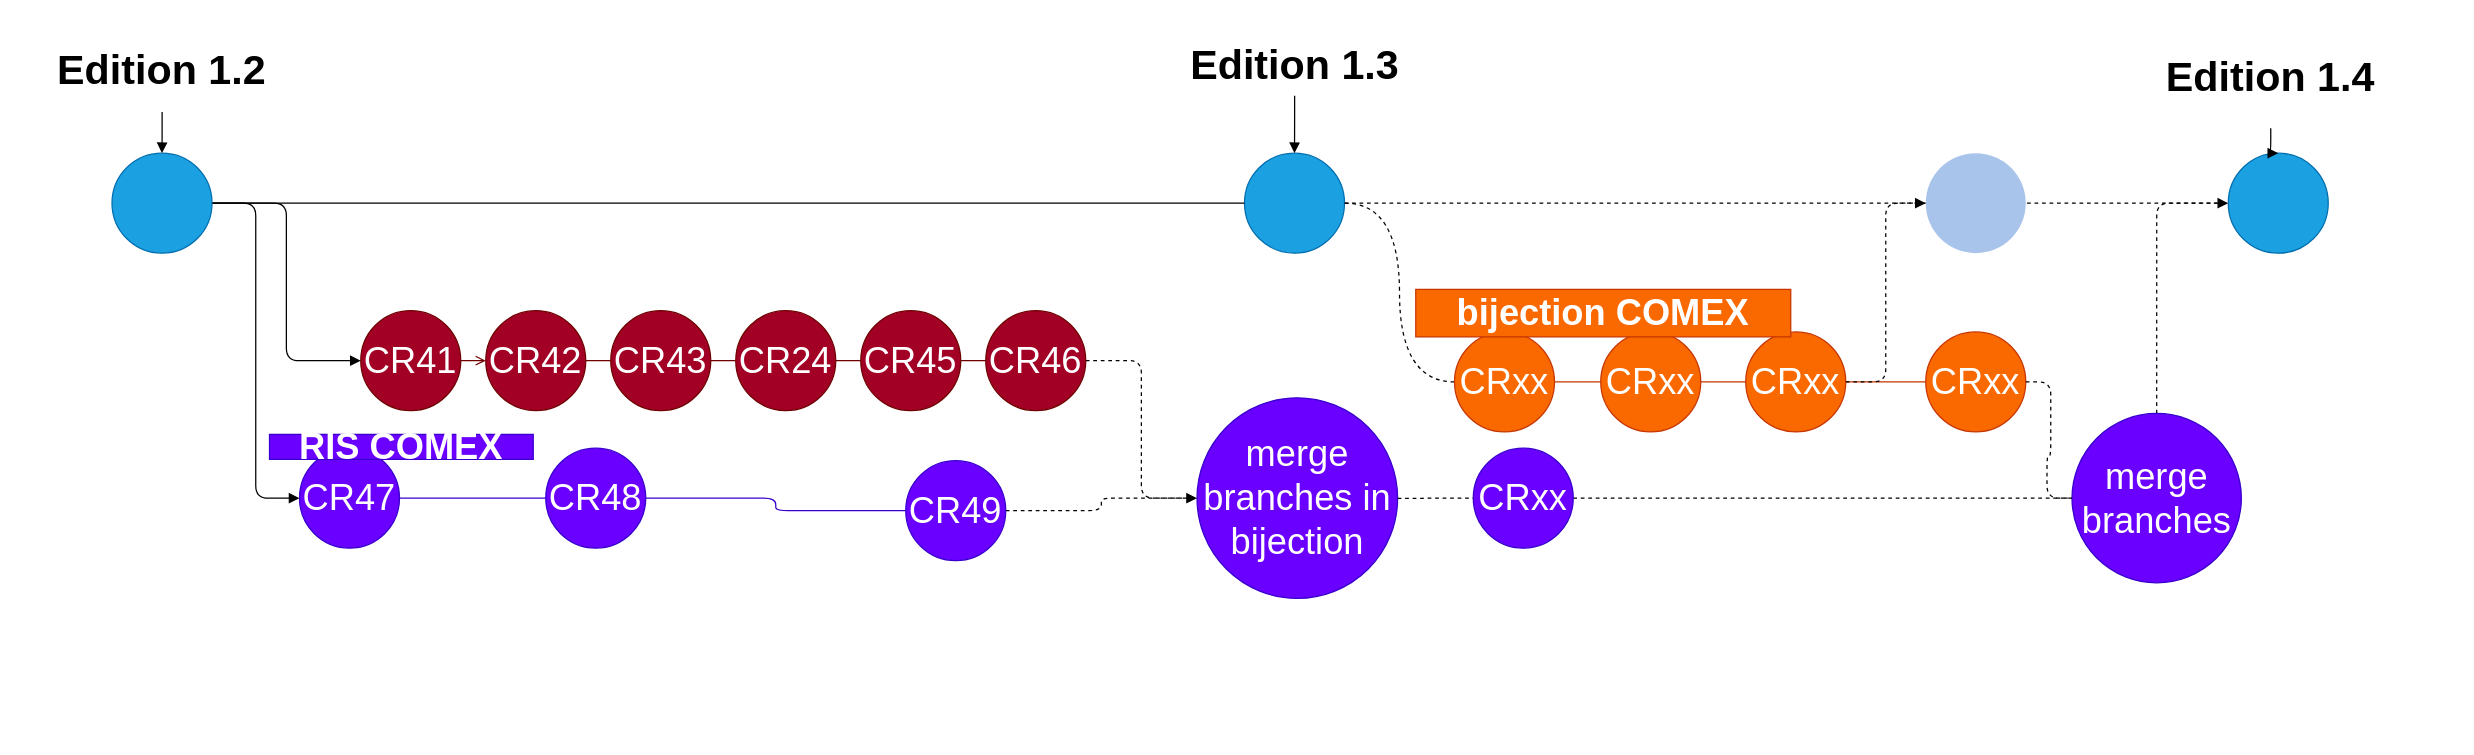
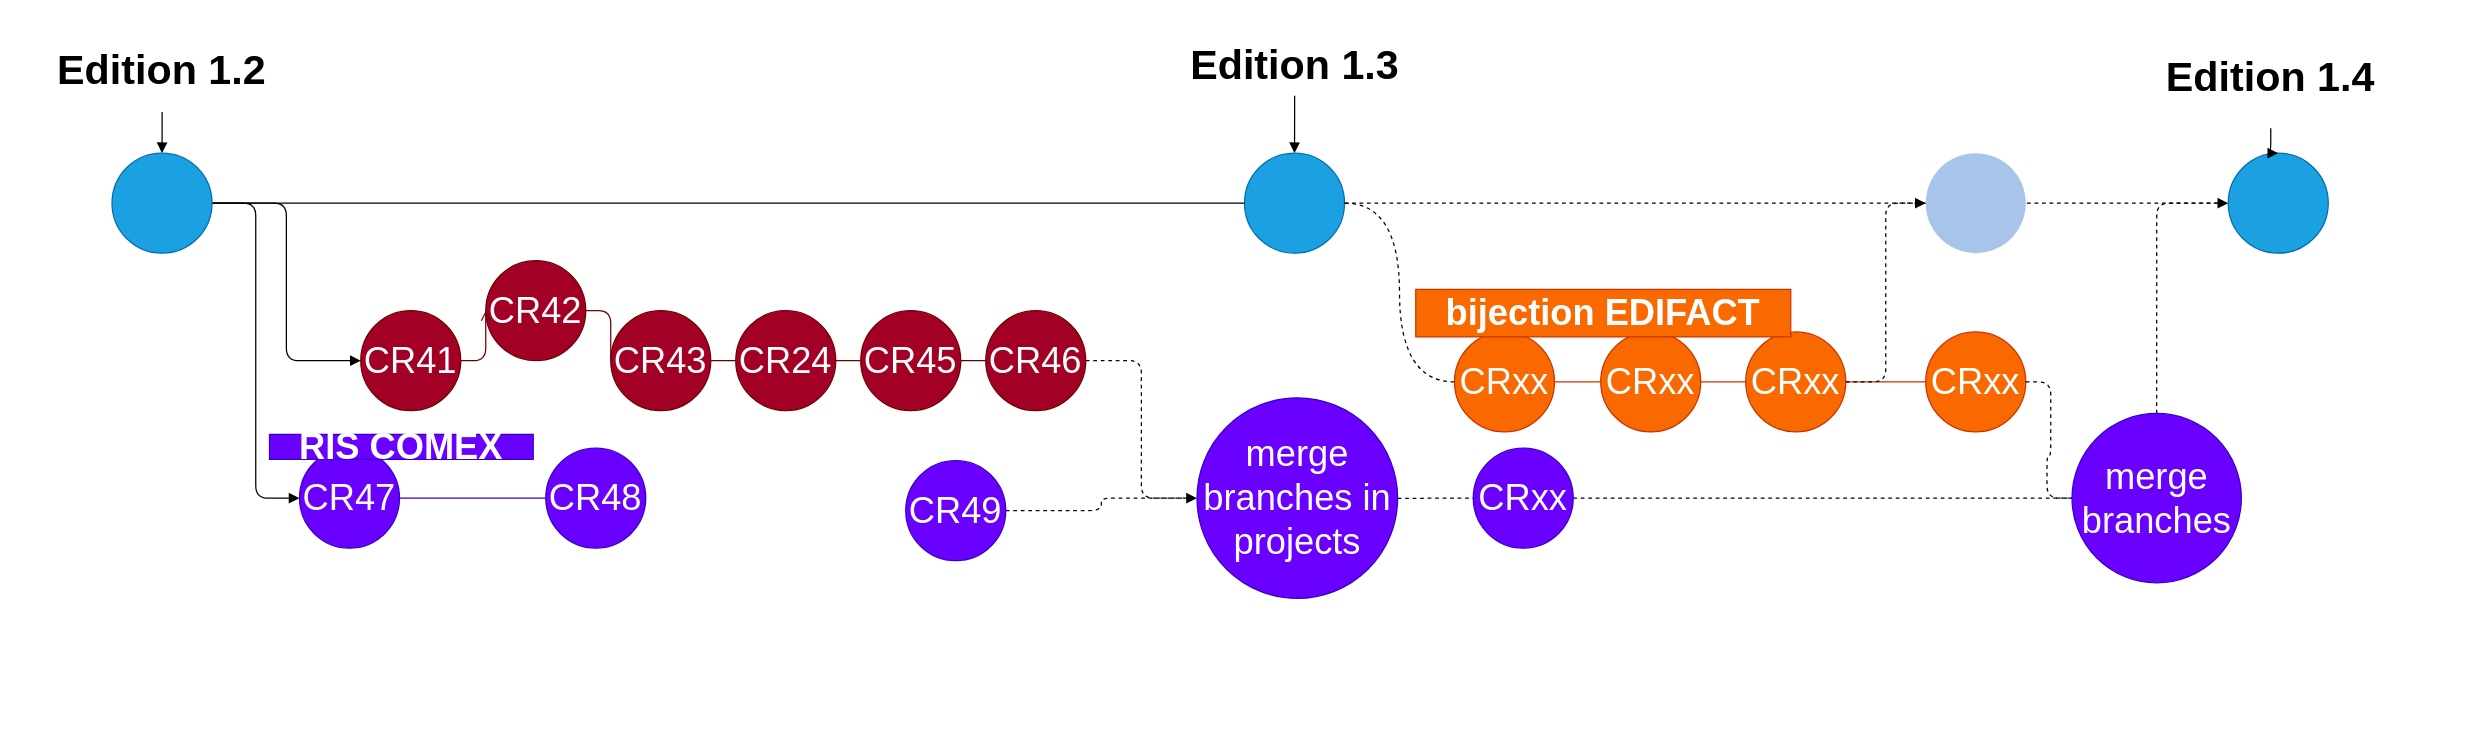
node "bijection COMEX": label "bijection COMEX" -> "bijection EDIFACT"
node "CR42": moved (536, 361) -> (536, 311)
node "merge branches in bijection": label "merge branches in bijection" -> "merge branches in projects"
edge "CR48" -- "CR49": removed
